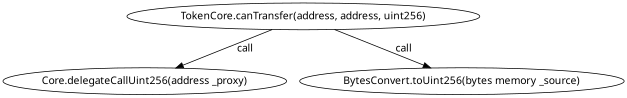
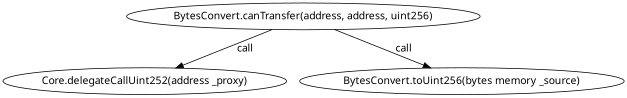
node "TokenCore.canTransfer(address, address, uint256)": label "TokenCore.canTransfer(address, address, uint256)" -> "BytesConvert.canTransfer(address, address, uint256)"
node "Core.delegateCallUint256(address _proxy)": label "Core.delegateCallUint256(address _proxy)" -> "Core.delegateCallUint252(address _proxy)"
